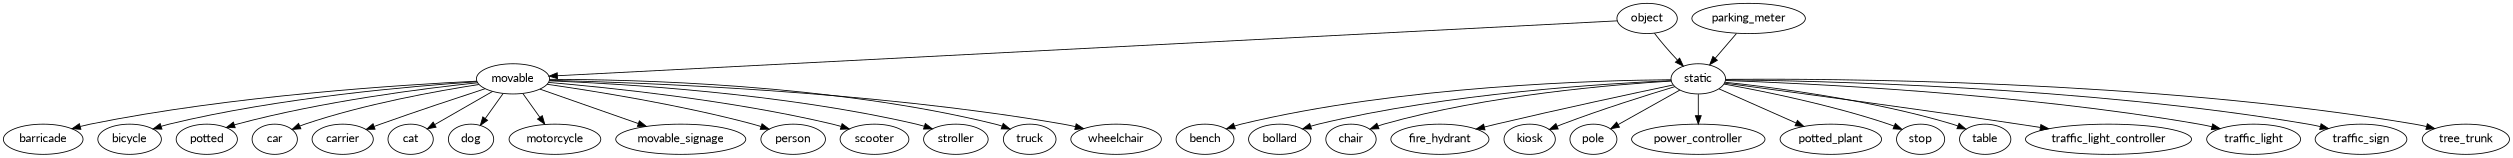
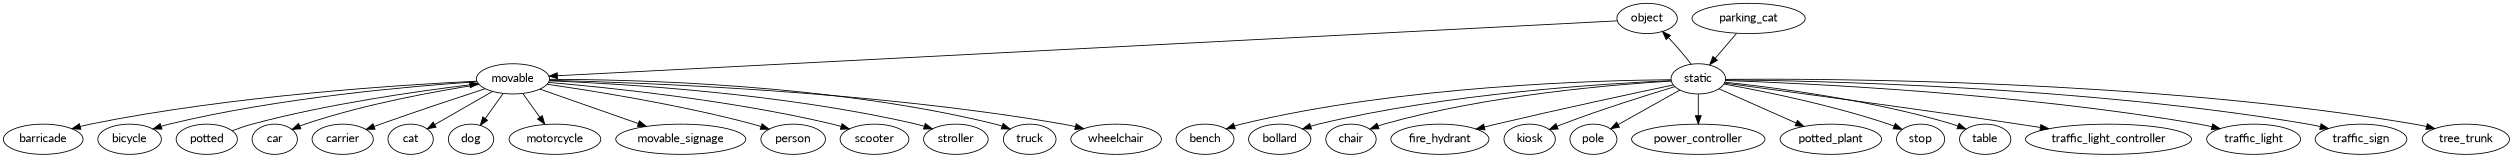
node "parking_meter": label "parking_meter" -> "parking_cat"
edge "object" -> "static": reversed
edge "movable" -> "potted": reversed
